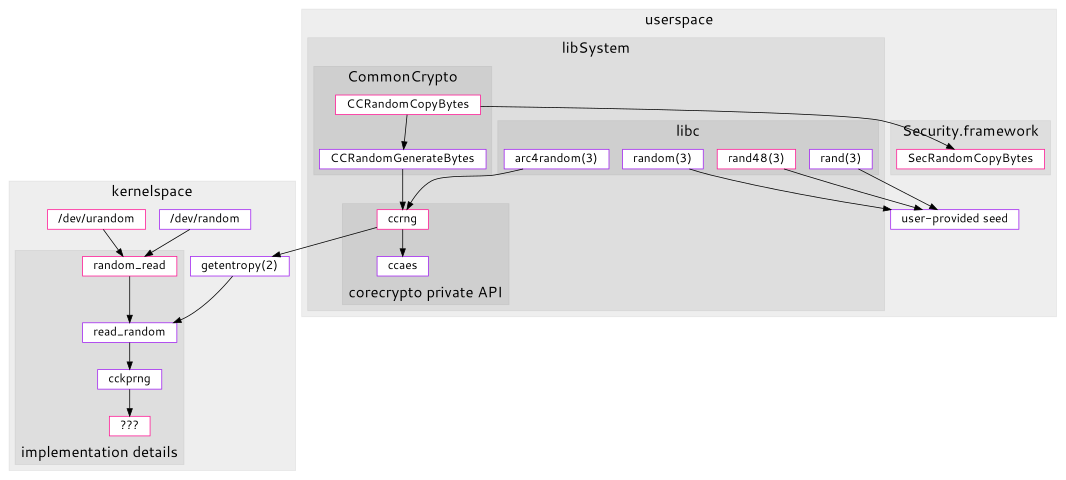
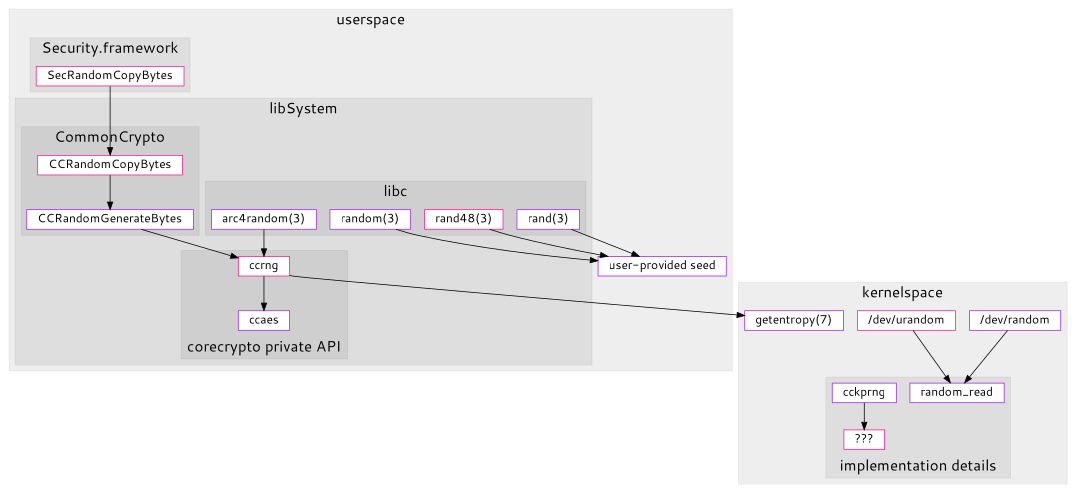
edge "CCRandomCopyBytes" -> "SecRandomCopyBytes": reversed
node "random_read": color deeppink -> purple
node "getentropy(2)": label "getentropy(2)" -> "getentropy(7)"
node "read_random": removed
